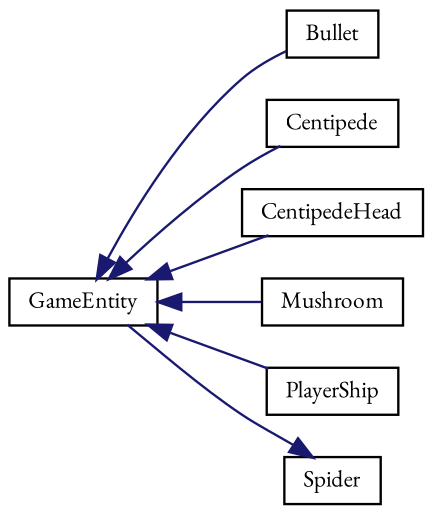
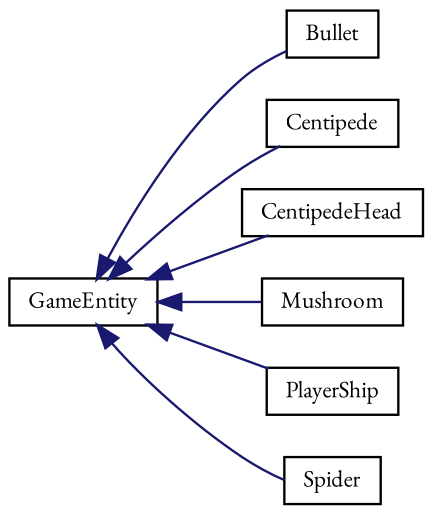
edge "GameEntity" -> "Spider": reversed
